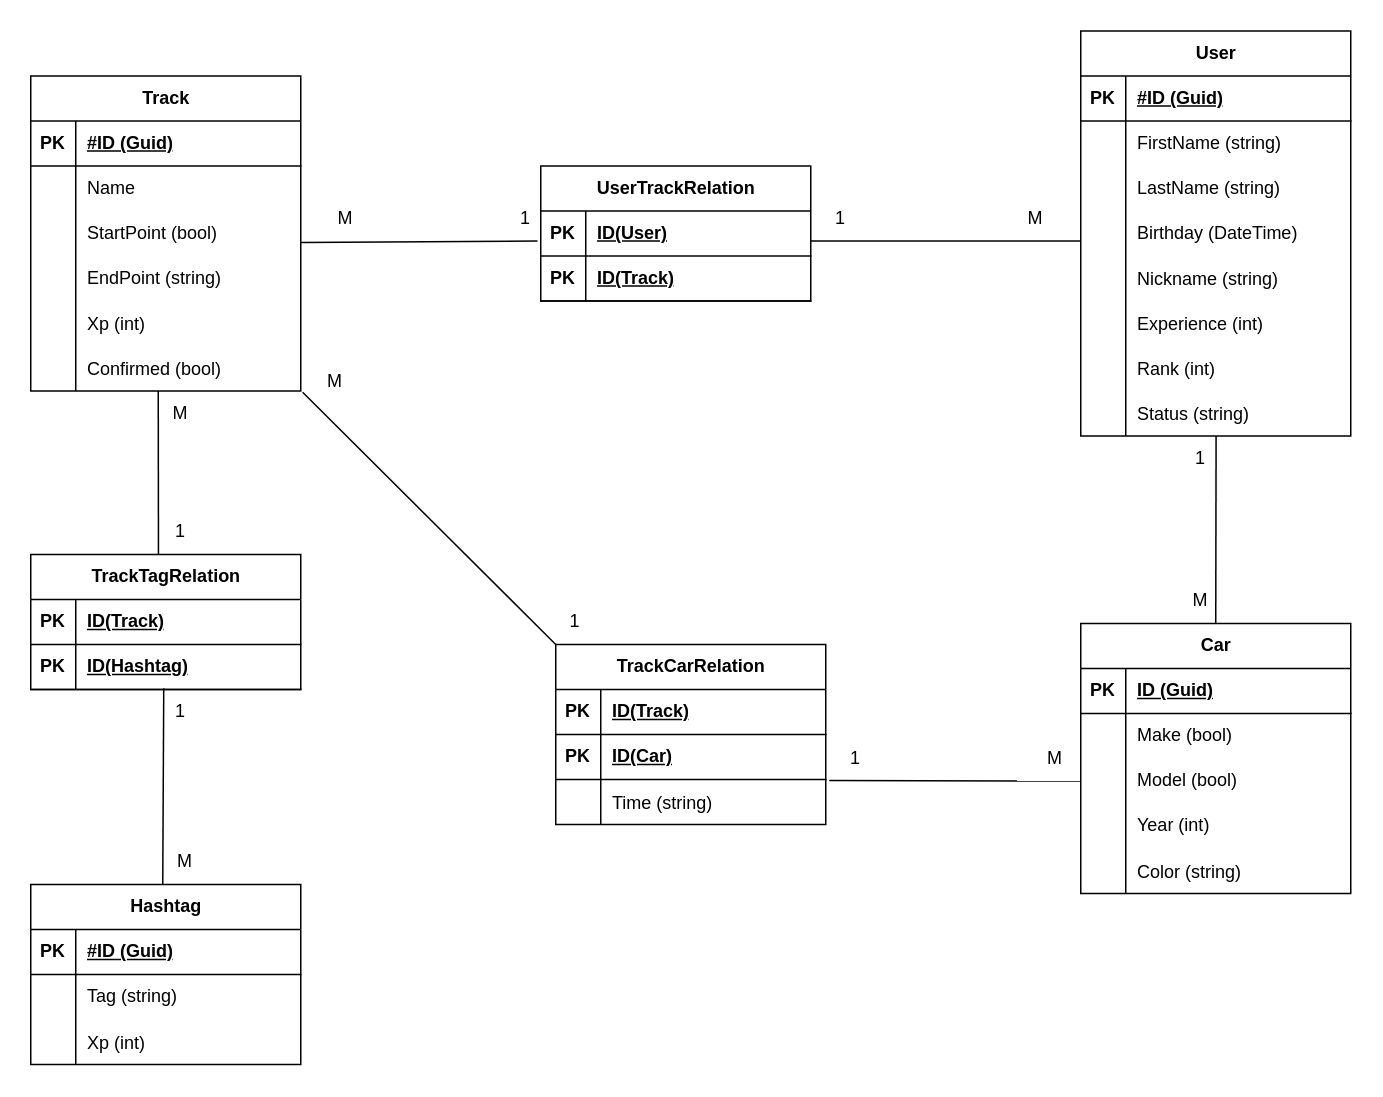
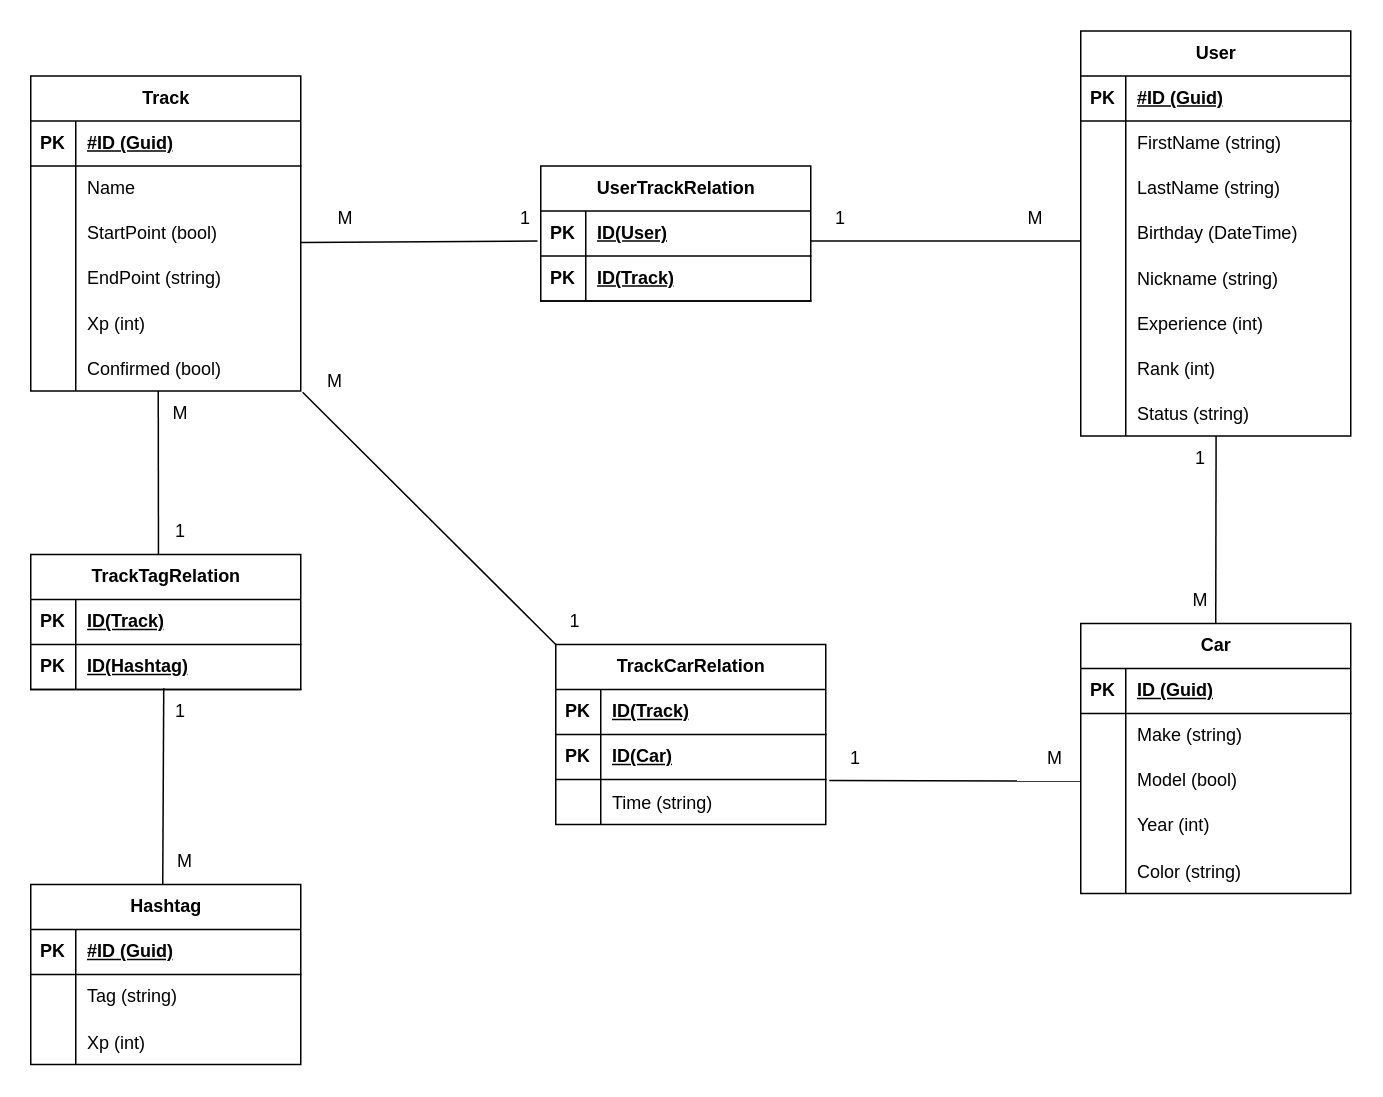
node "Make (bool)": label "Make (bool)" -> "Make (string)"
